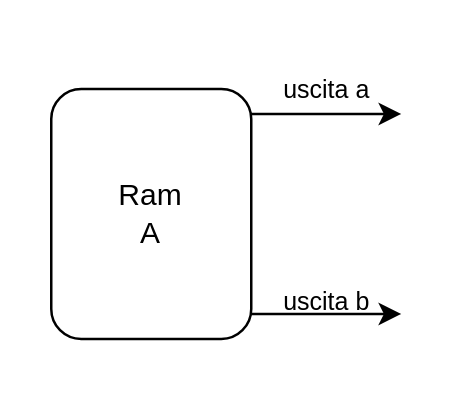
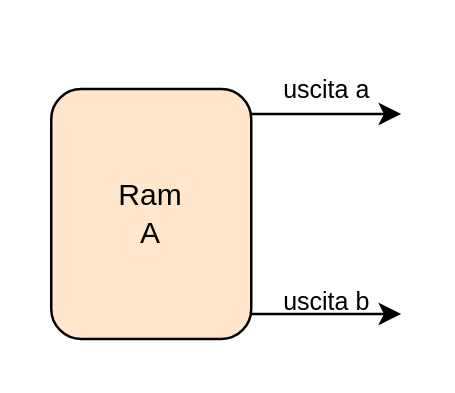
node "Ram A": fillcolor #ffffff -> #ffe6cc
